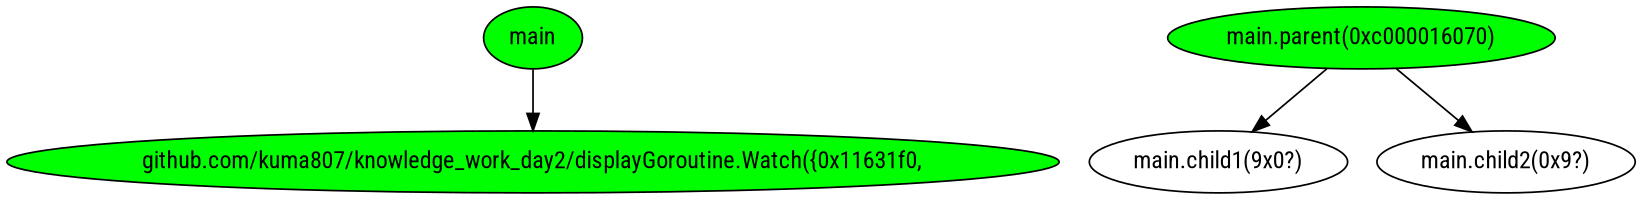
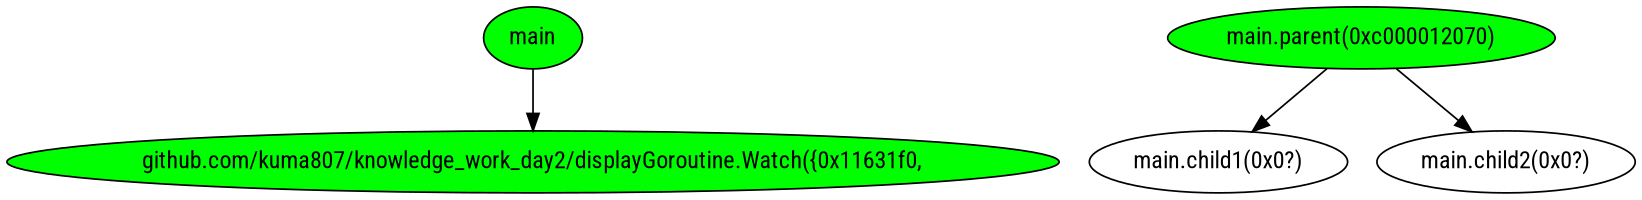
node "main.parent(0xc000016070)": label "main.parent(0xc000016070)" -> "main.parent(0xc000012070)"
node "main.child1(9x0?)": label "main.child1(9x0?)" -> "main.child1(0x0?)"
node "main.child2(0x9?)": label "main.child2(0x9?)" -> "main.child2(0x0?)"
